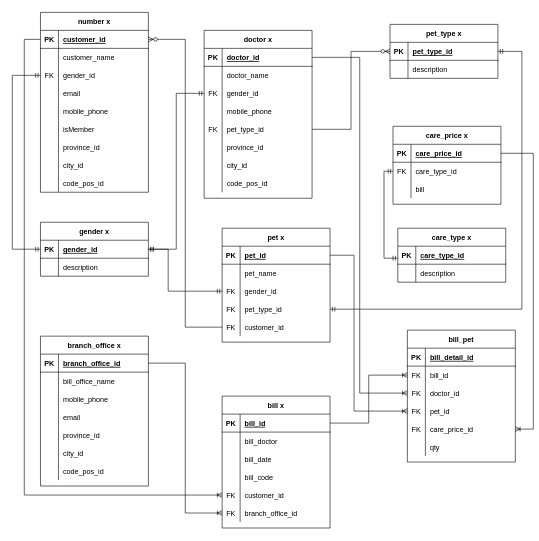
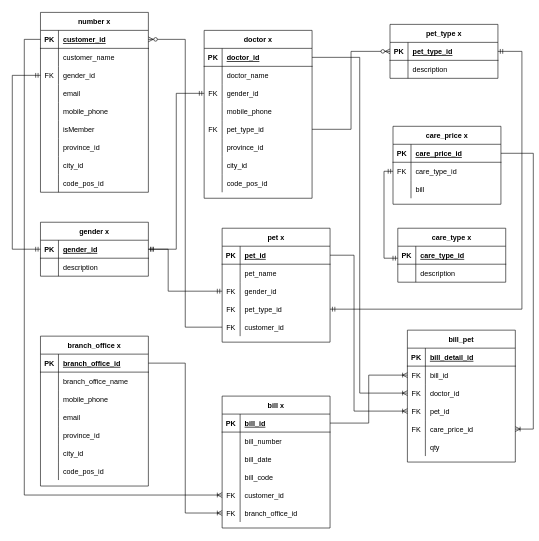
node "bill_office_name": label "bill_office_name" -> "branch_office_name"
node "bill_doctor": label "bill_doctor" -> "bill_number"
